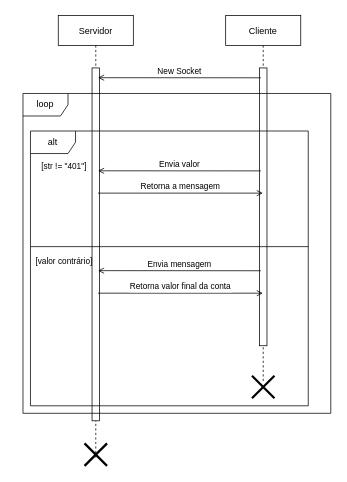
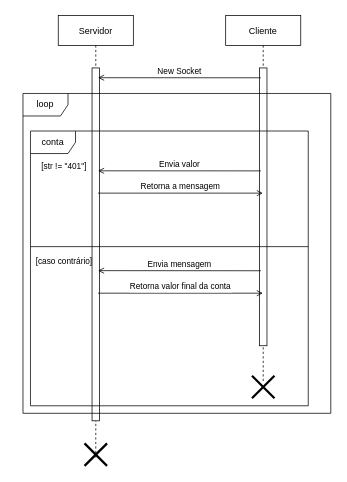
node "alt": label "alt" -> "conta"
node "[valor contrário]": label "[valor contrário]" -> "[caso contrário]"
